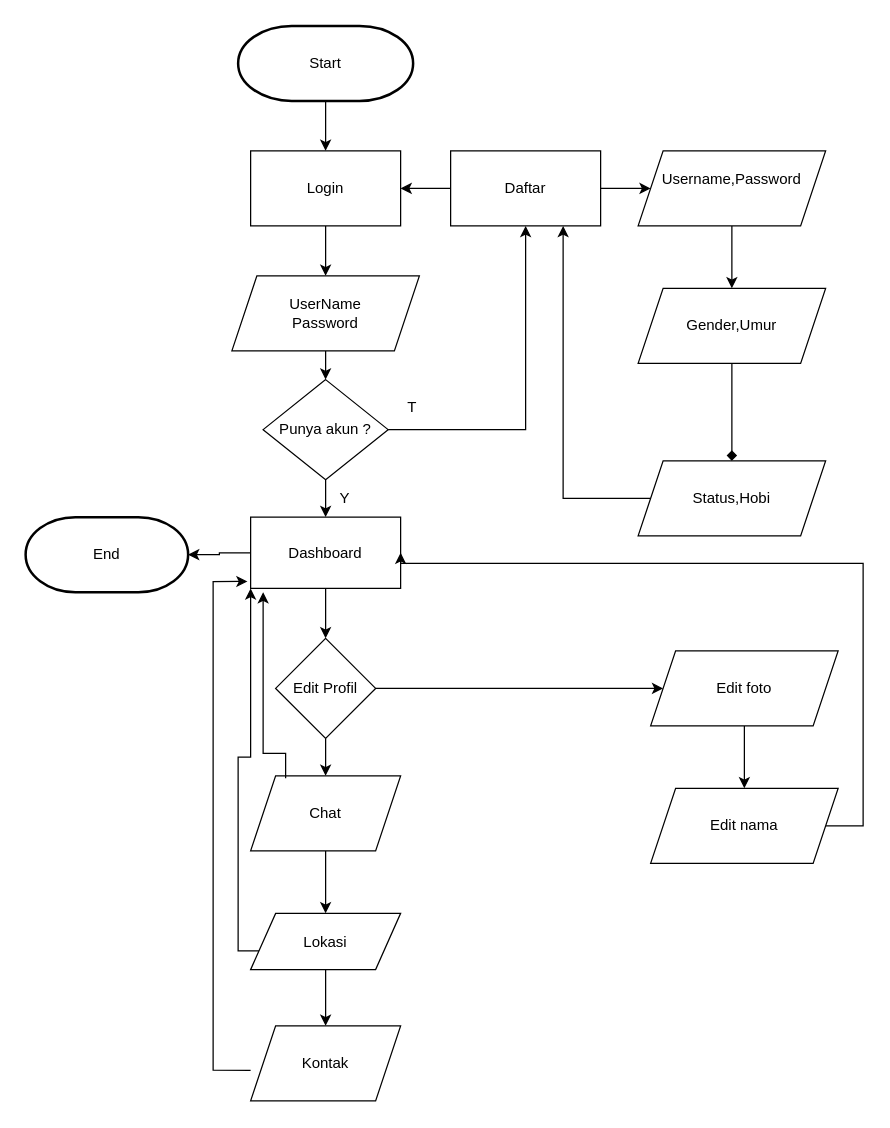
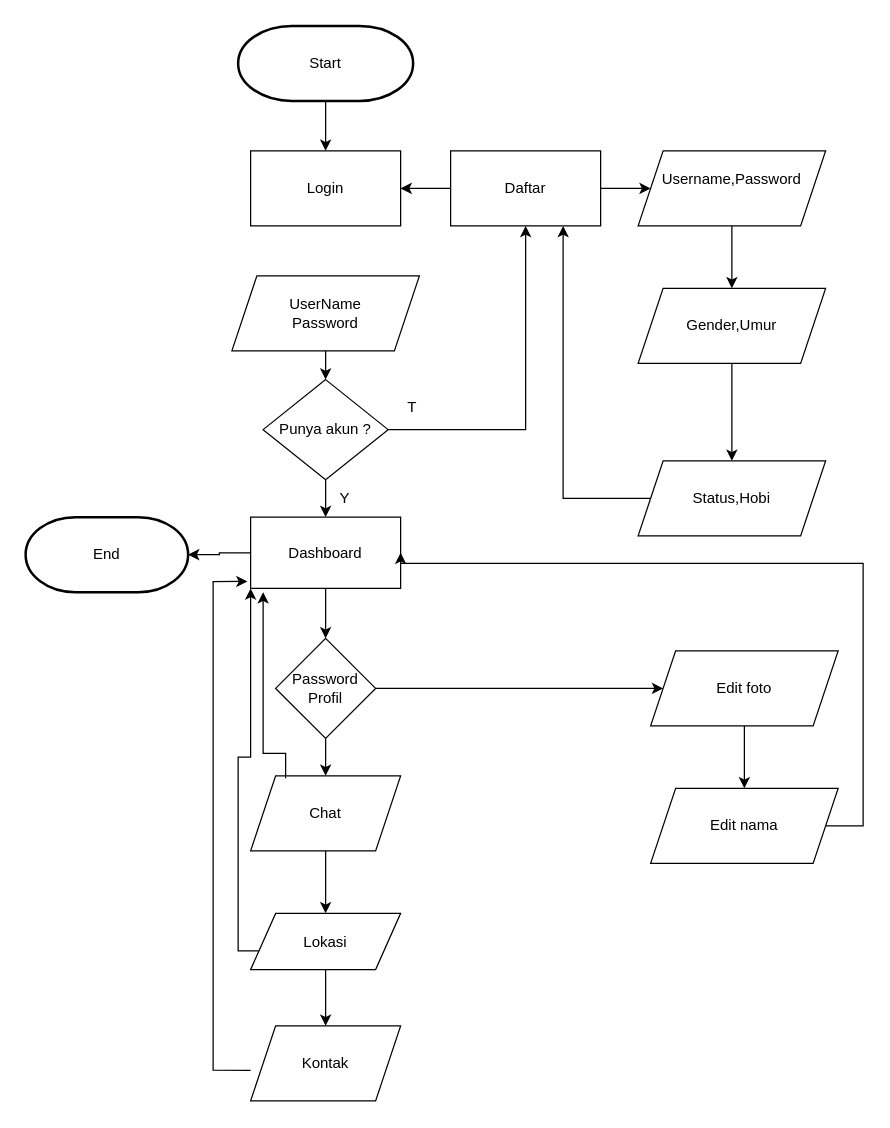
edge "Login" -> "UserName Password": removed
edge "Gender,Umur" -> "Status,Hobi": arrowhead diamond -> classic
node "Edit Profil": label "Edit Profil" -> "Password Profil"
